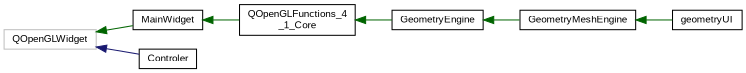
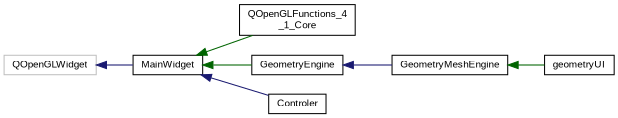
edge "GeometryEngine" -> "QOpenGLFunctions_4 _1_Core": now "GeometryEngine" -> "MainWidget"
edge "GeometryMeshEngine" -> "GeometryEngine": color darkgreen -> midnightblue
edge "MainWidget" -> "QOpenGLWidget": color darkgreen -> midnightblue
edge "Controler" -> "QOpenGLWidget": now "Controler" -> "MainWidget"
